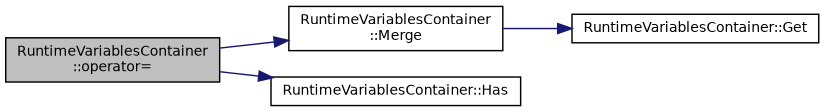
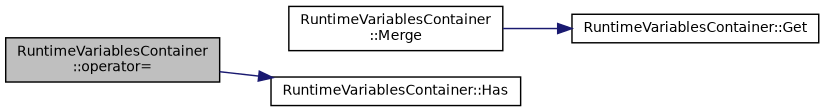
edge "RuntimeVariablesContainer ::operator=" -> "RuntimeVariablesContainer ::Merge": removed
